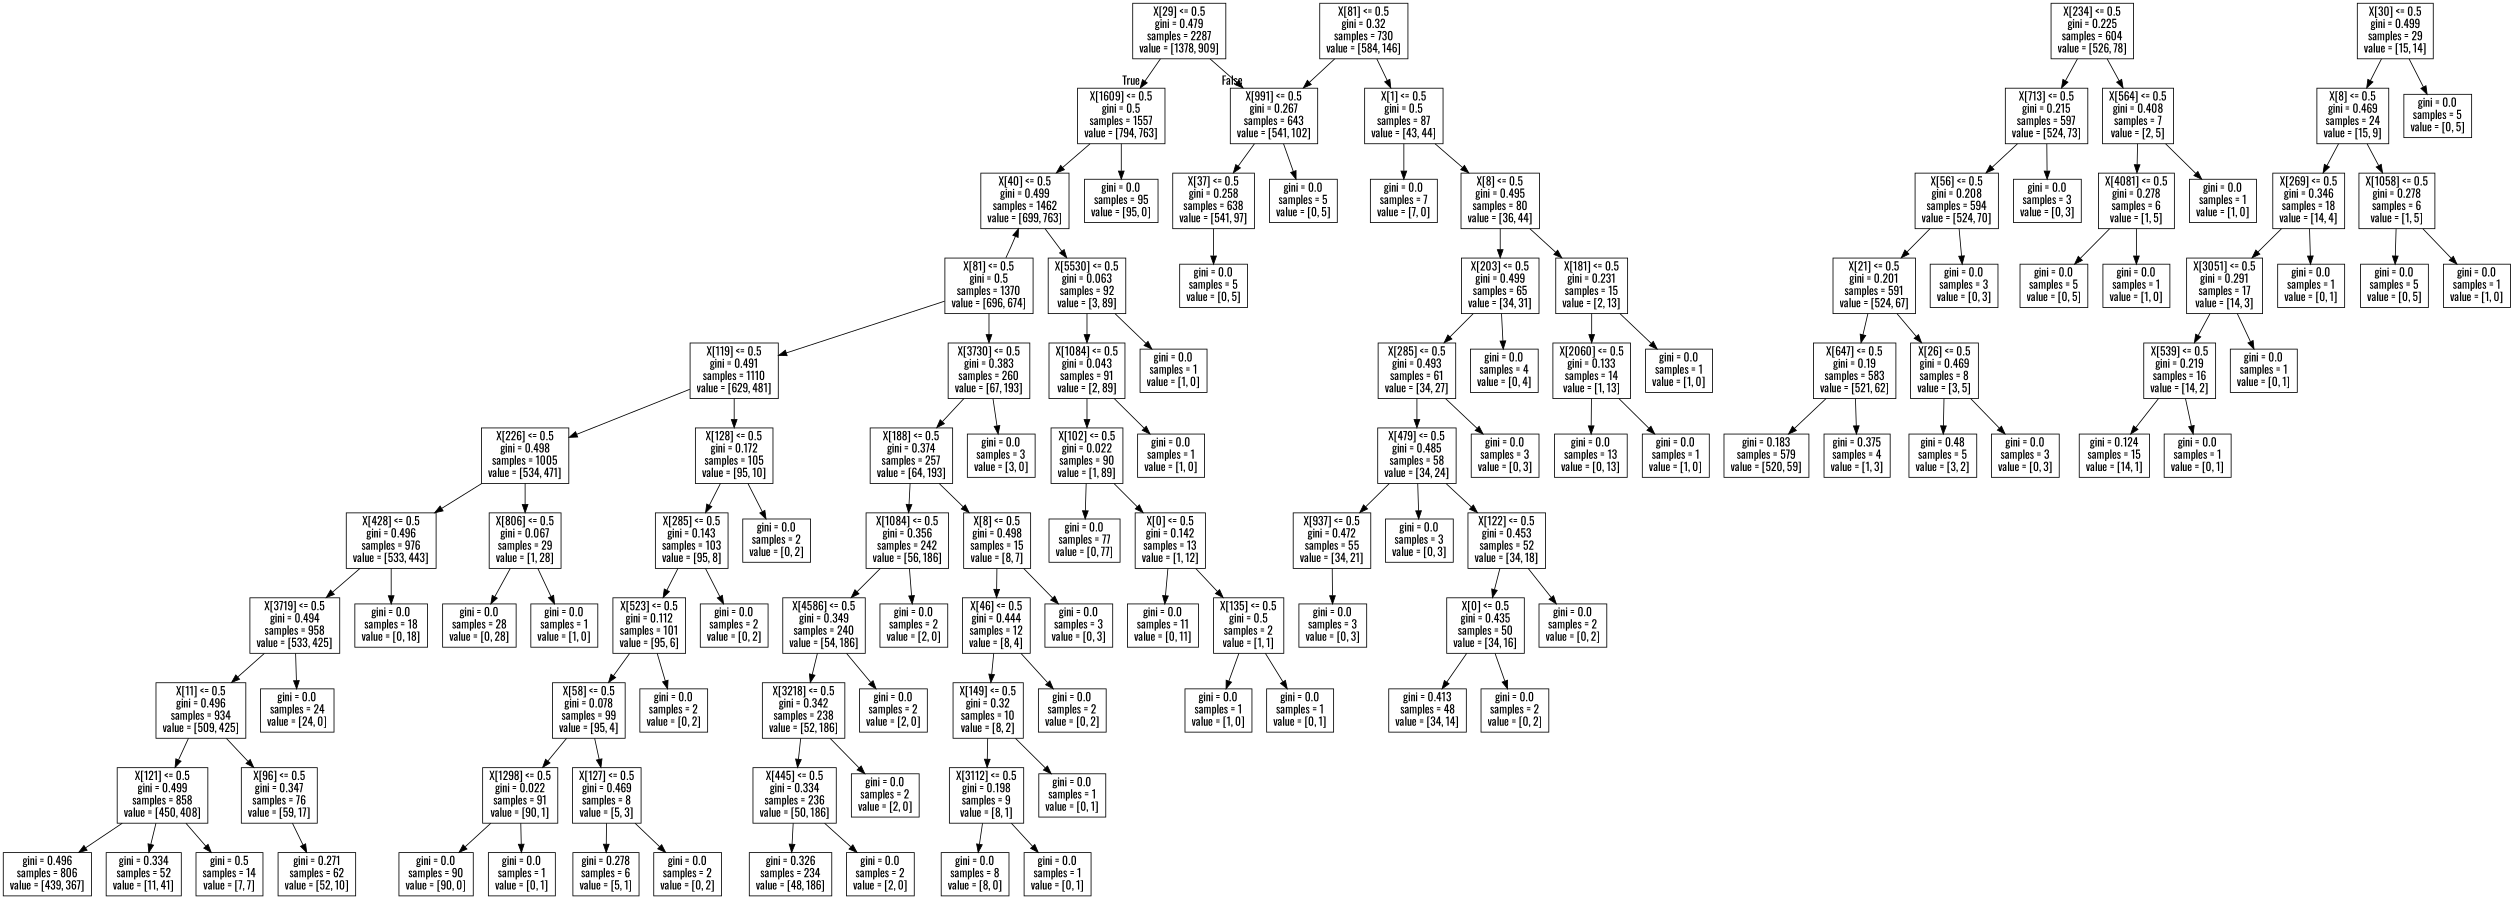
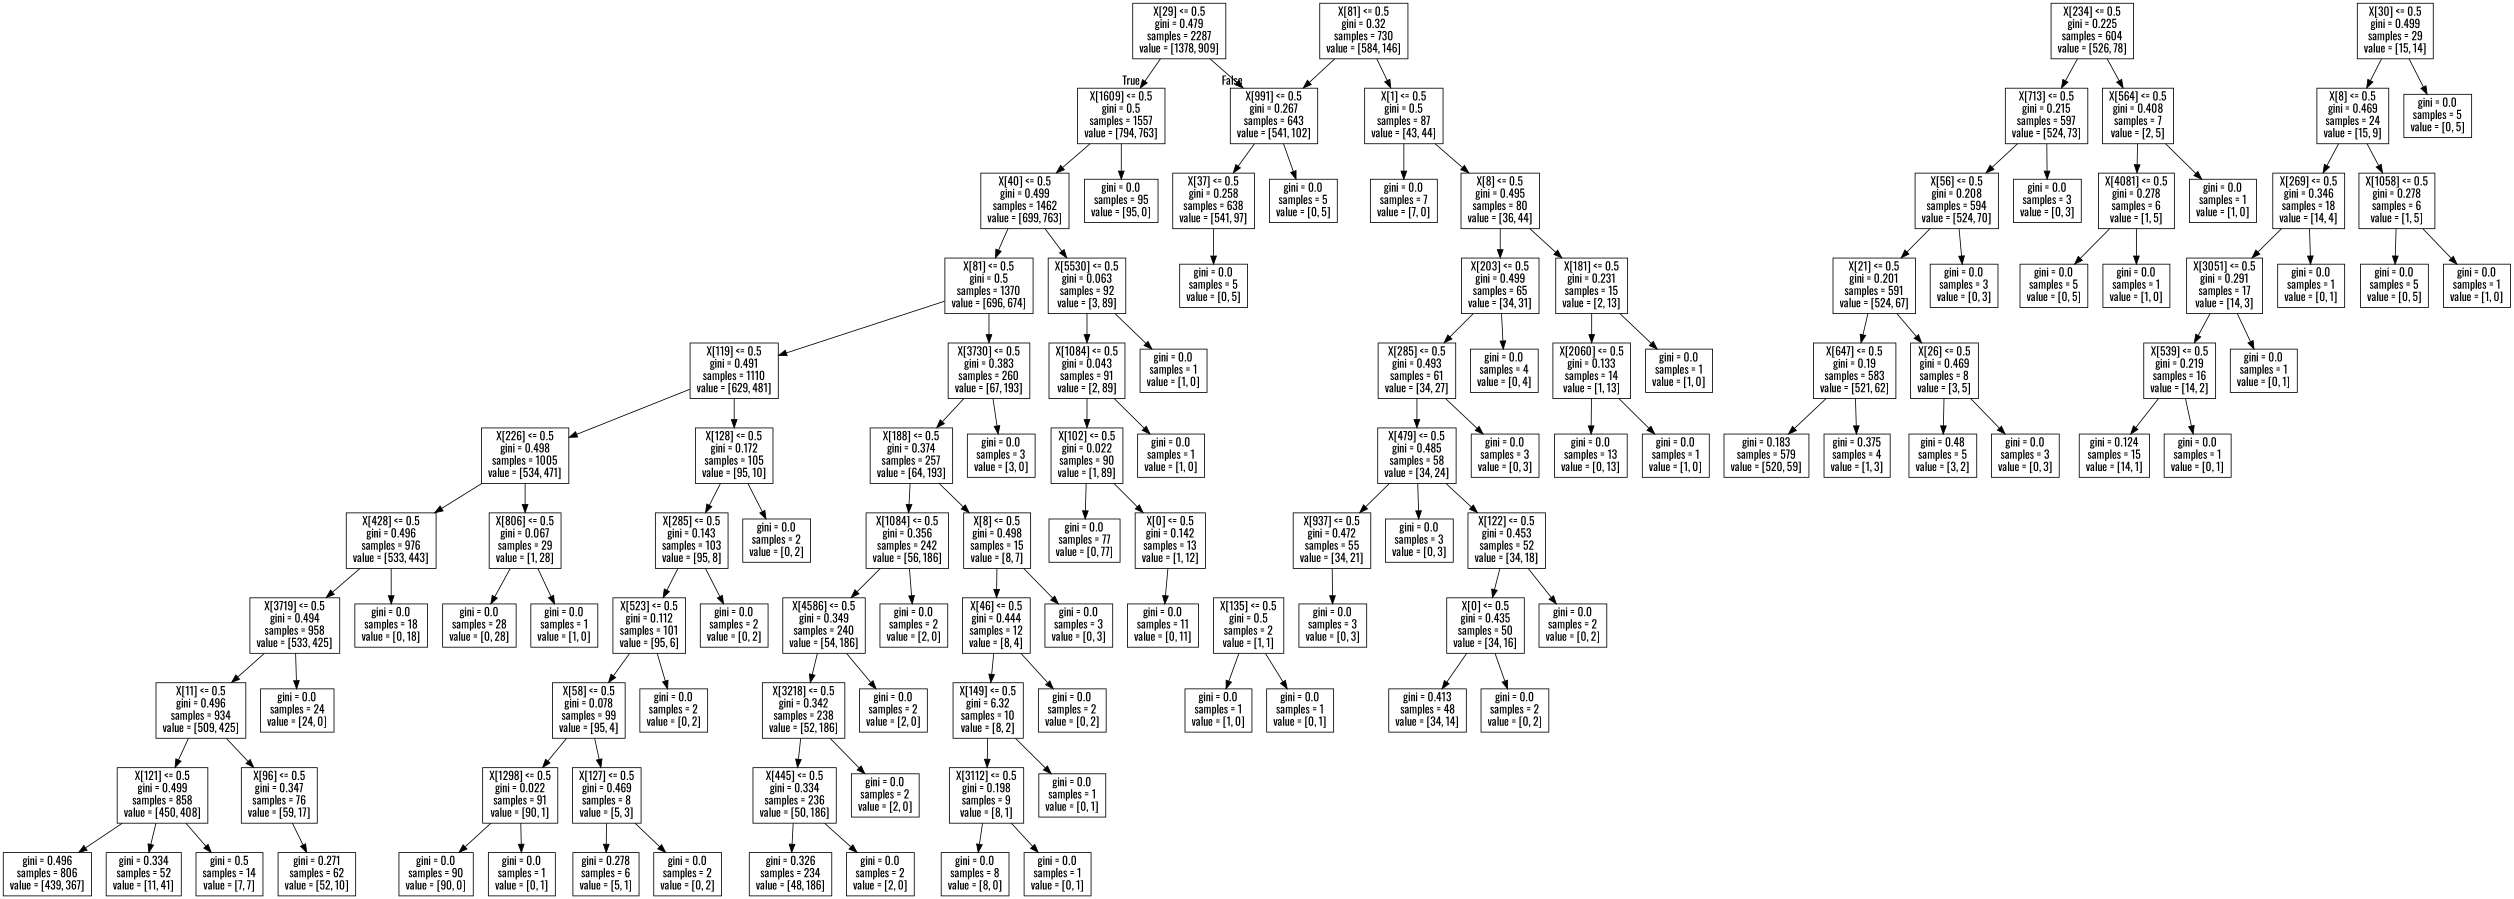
edge "X[81] <= 0.5 gini = 0.5 samples = 1370 value = [696, 674]" -> "X[40] <= 0.5 gini = 0.499 samples = 1462 value = [699, 763]": reversed
edge "X[0] <= 0.5 gini = 0.142 samples = 13 value = [1, 12]" -> "X[135] <= 0.5 gini = 0.5 samples = 2 value = [1, 1]": removed
node "X[149] <= 0.5 gini = 0.32 samples = 10 value = [8, 2]": label "X[149] <= 0.5 gini = 0.32 samples = 10 value = [8, 2]" -> "X[149] <= 0.5 gini = 6.32 samples = 10 value = [8, 2]"
